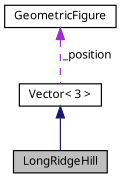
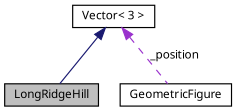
edge "Vector< 3 >" -> "GeometricFigure": reversed
